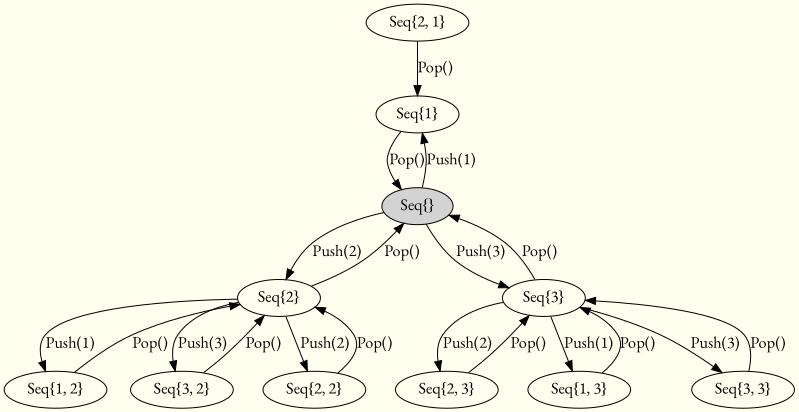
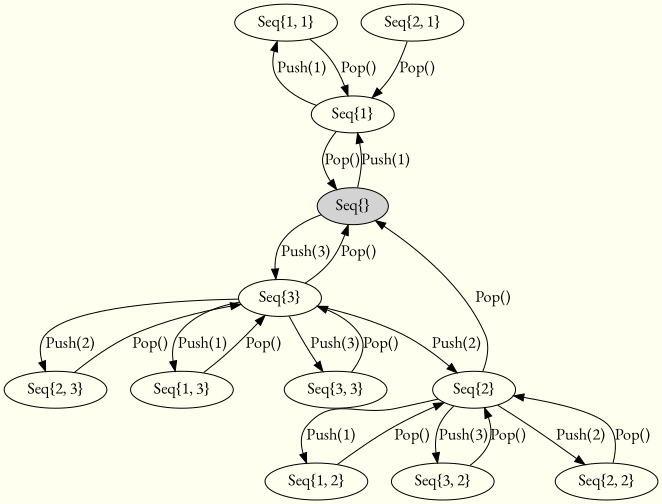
node "Seq{1, 1}": added
edge "Seq{}" -> "Seq{2}": now "Seq{3}" -> "Seq{2}"
